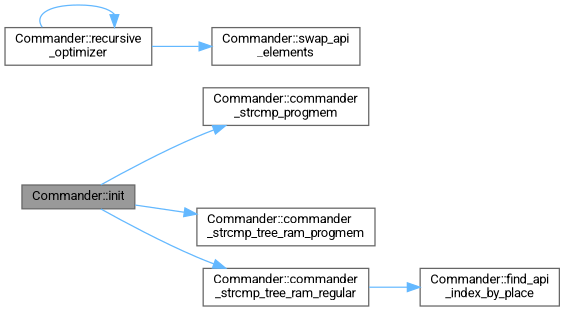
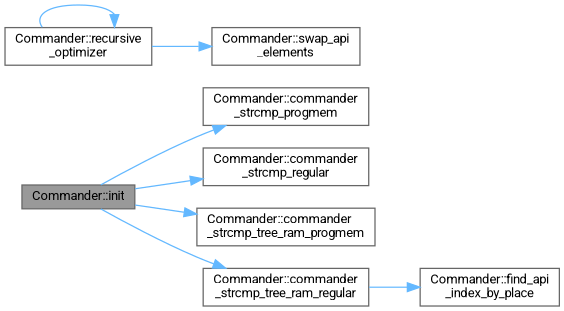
node "Commander::commander _strcmp_regular": added
